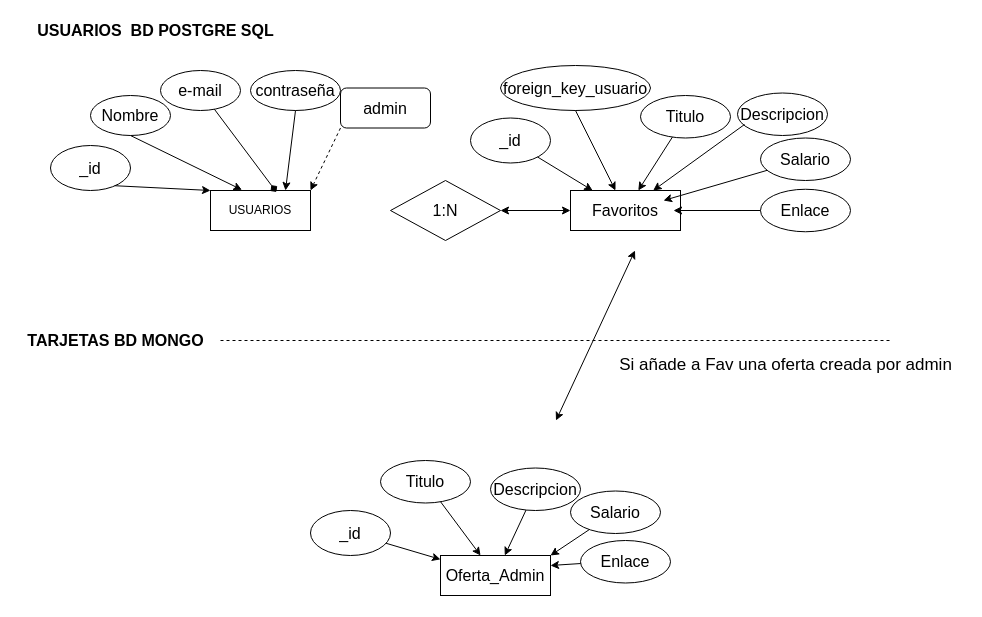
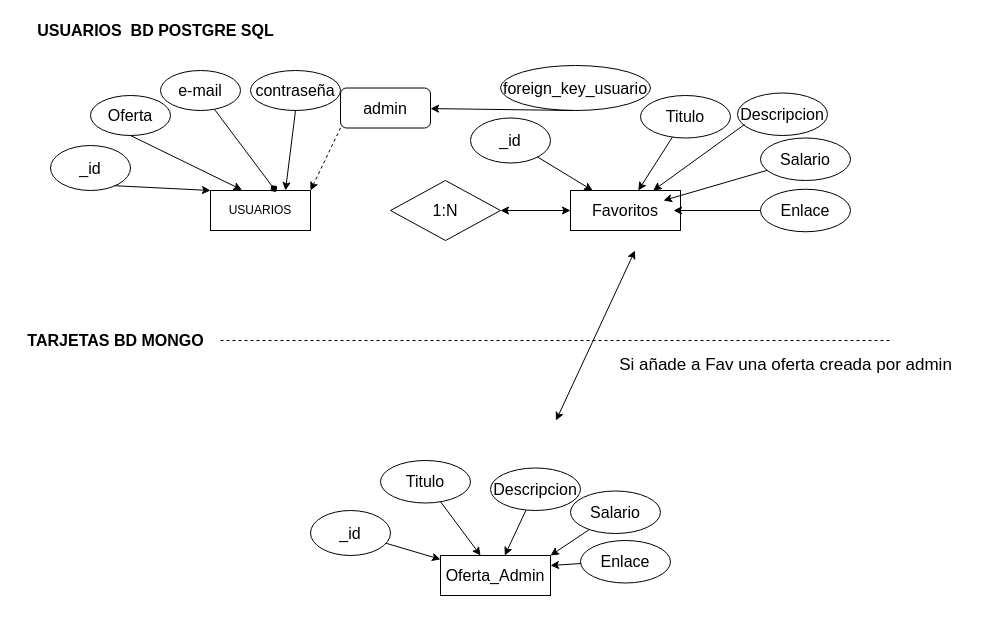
node "Nombre": label "Nombre" -> "Oferta"
edge "foreign_key_usuario" -> "Favoritos": now "foreign_key_usuario" -> "admin"
